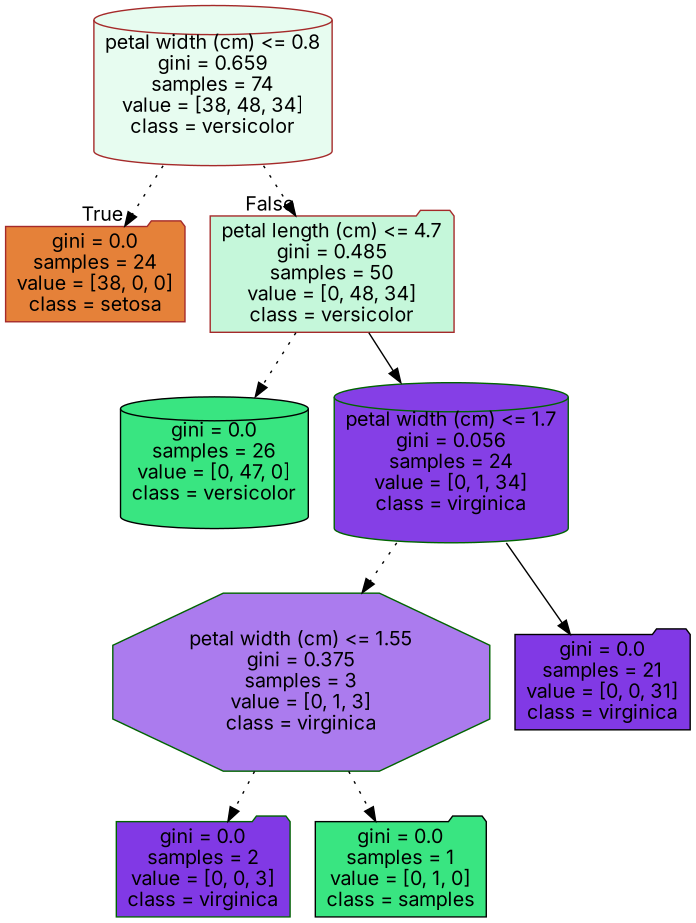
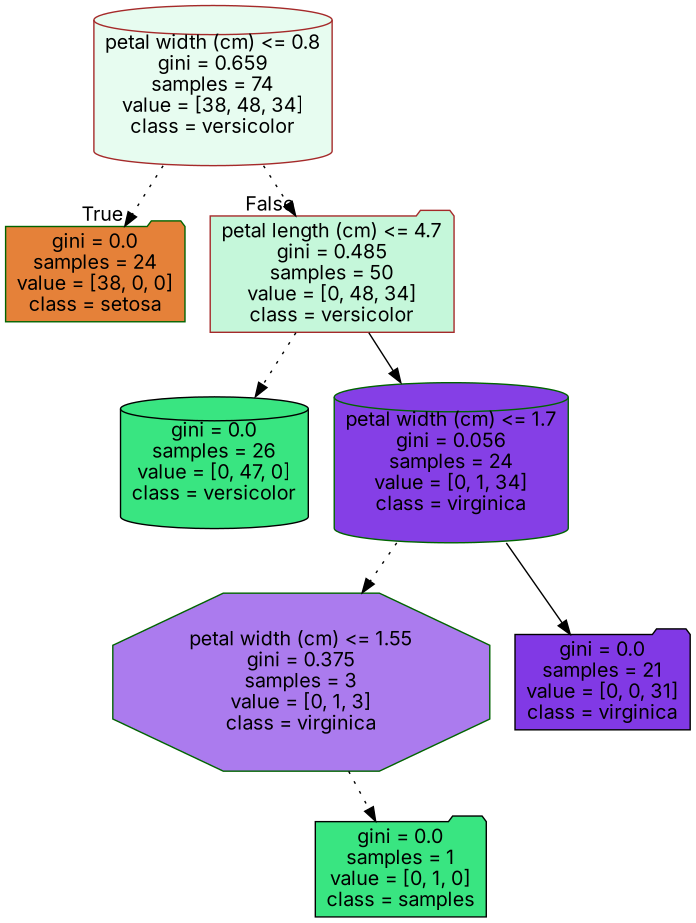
node "gini = 0.0 samples = 24 value = [38, 0, 0] class = setosa": color brown -> darkgreen
node "gini = 0.0 samples = 2 value = [0, 0, 3] class = virginica": removed
